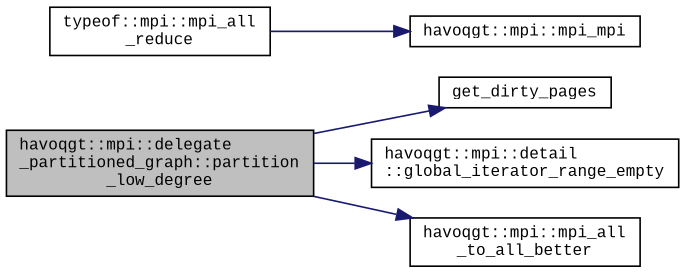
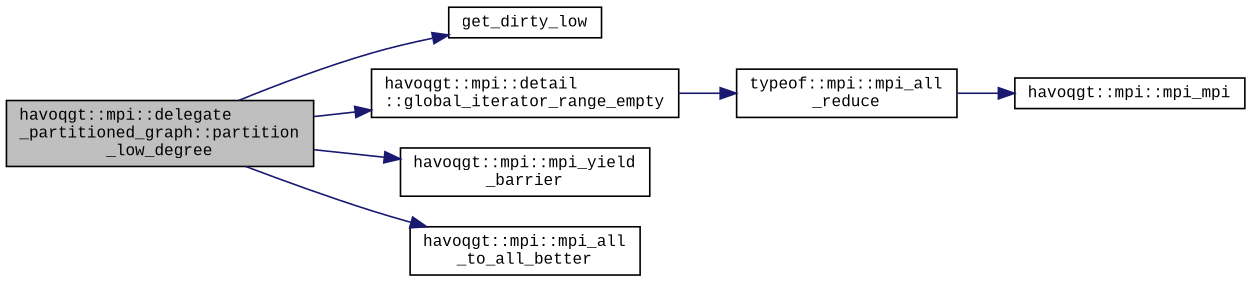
node "get_dirty_pages": label "get_dirty_pages" -> "get_dirty_low"
edge "havoqgt::mpi::detail ::global_iterator_range_empty" -> "typeof::mpi::mpi_all _reduce": added
node "havoqgt::mpi::mpi_yield _barrier": added
